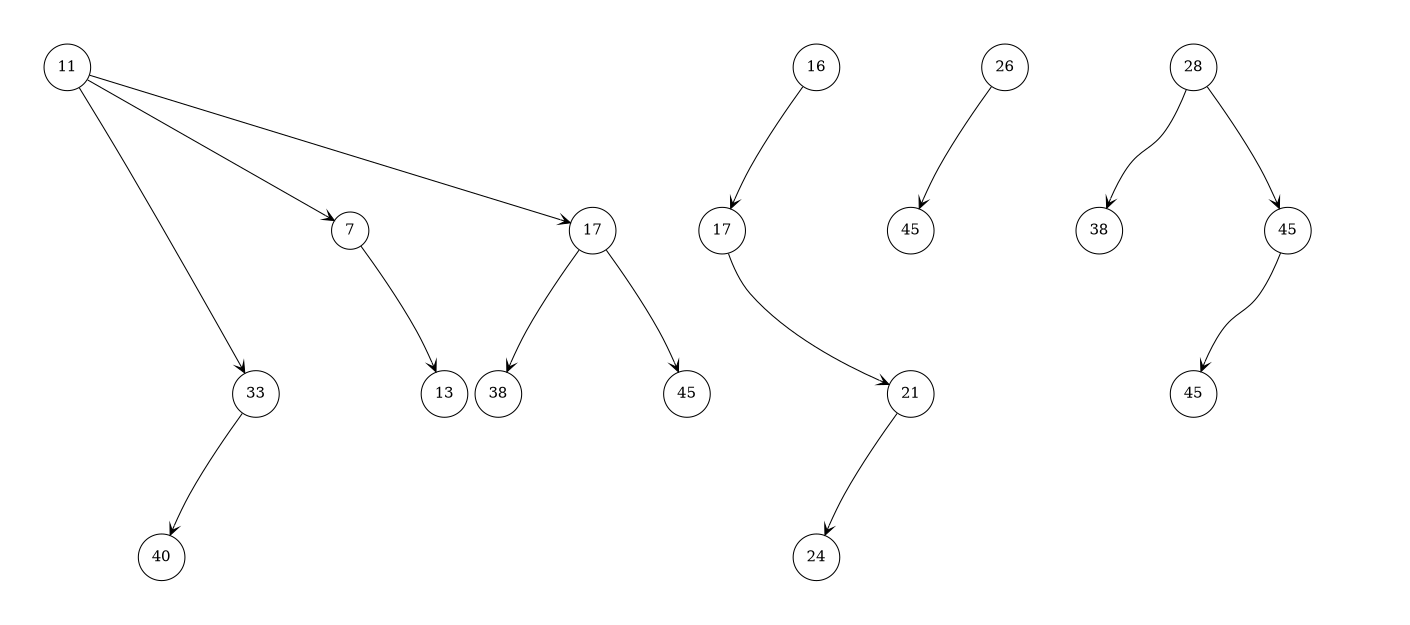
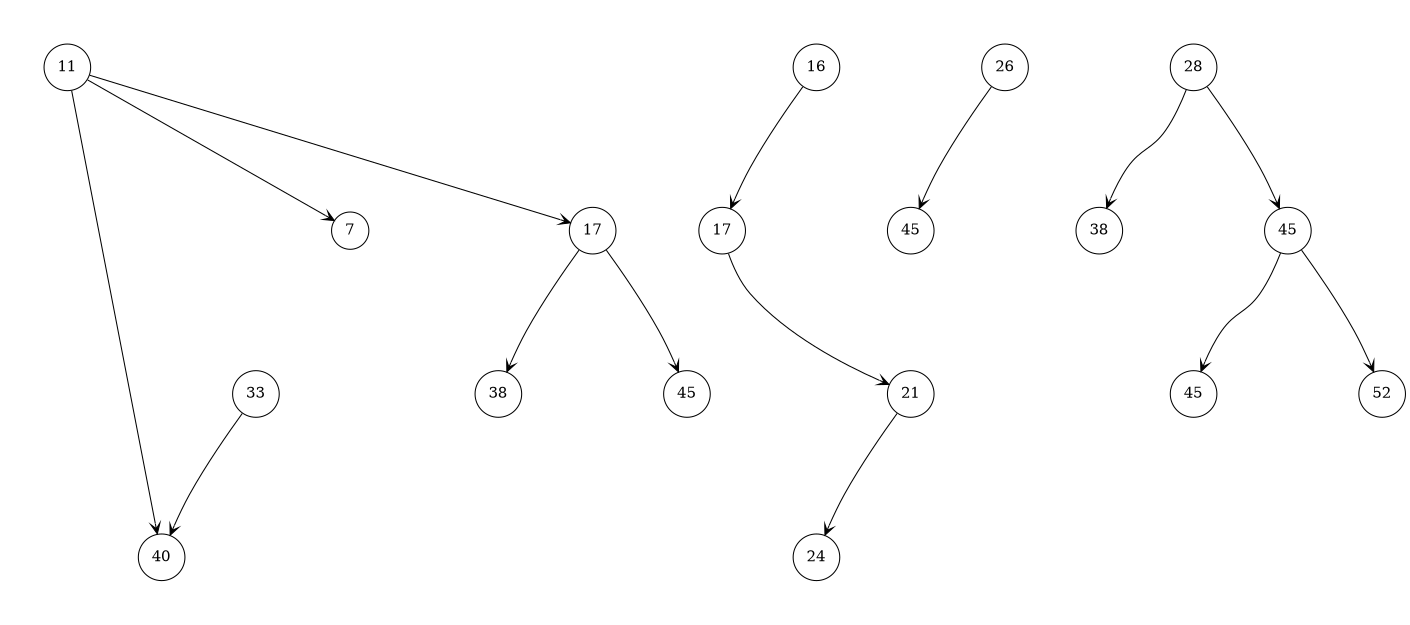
edge "11" -> "33": now "11" -> "40"
node "13": removed
node "52": added
